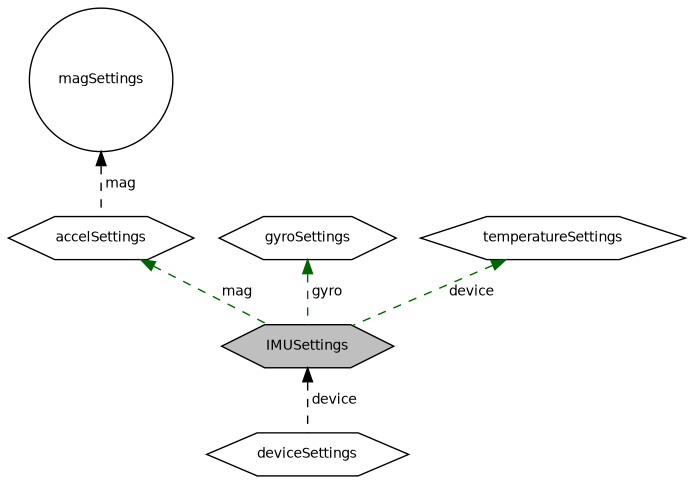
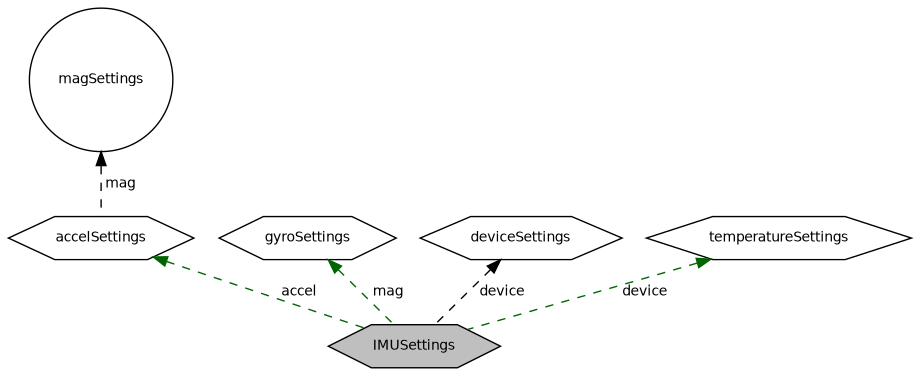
edge "IMUSettings" -> "accelSettings": label " mag" -> " accel"
edge "IMUSettings" -> "gyroSettings": label " gyro" -> " mag"
edge "deviceSettings" -> "IMUSettings": reversed
